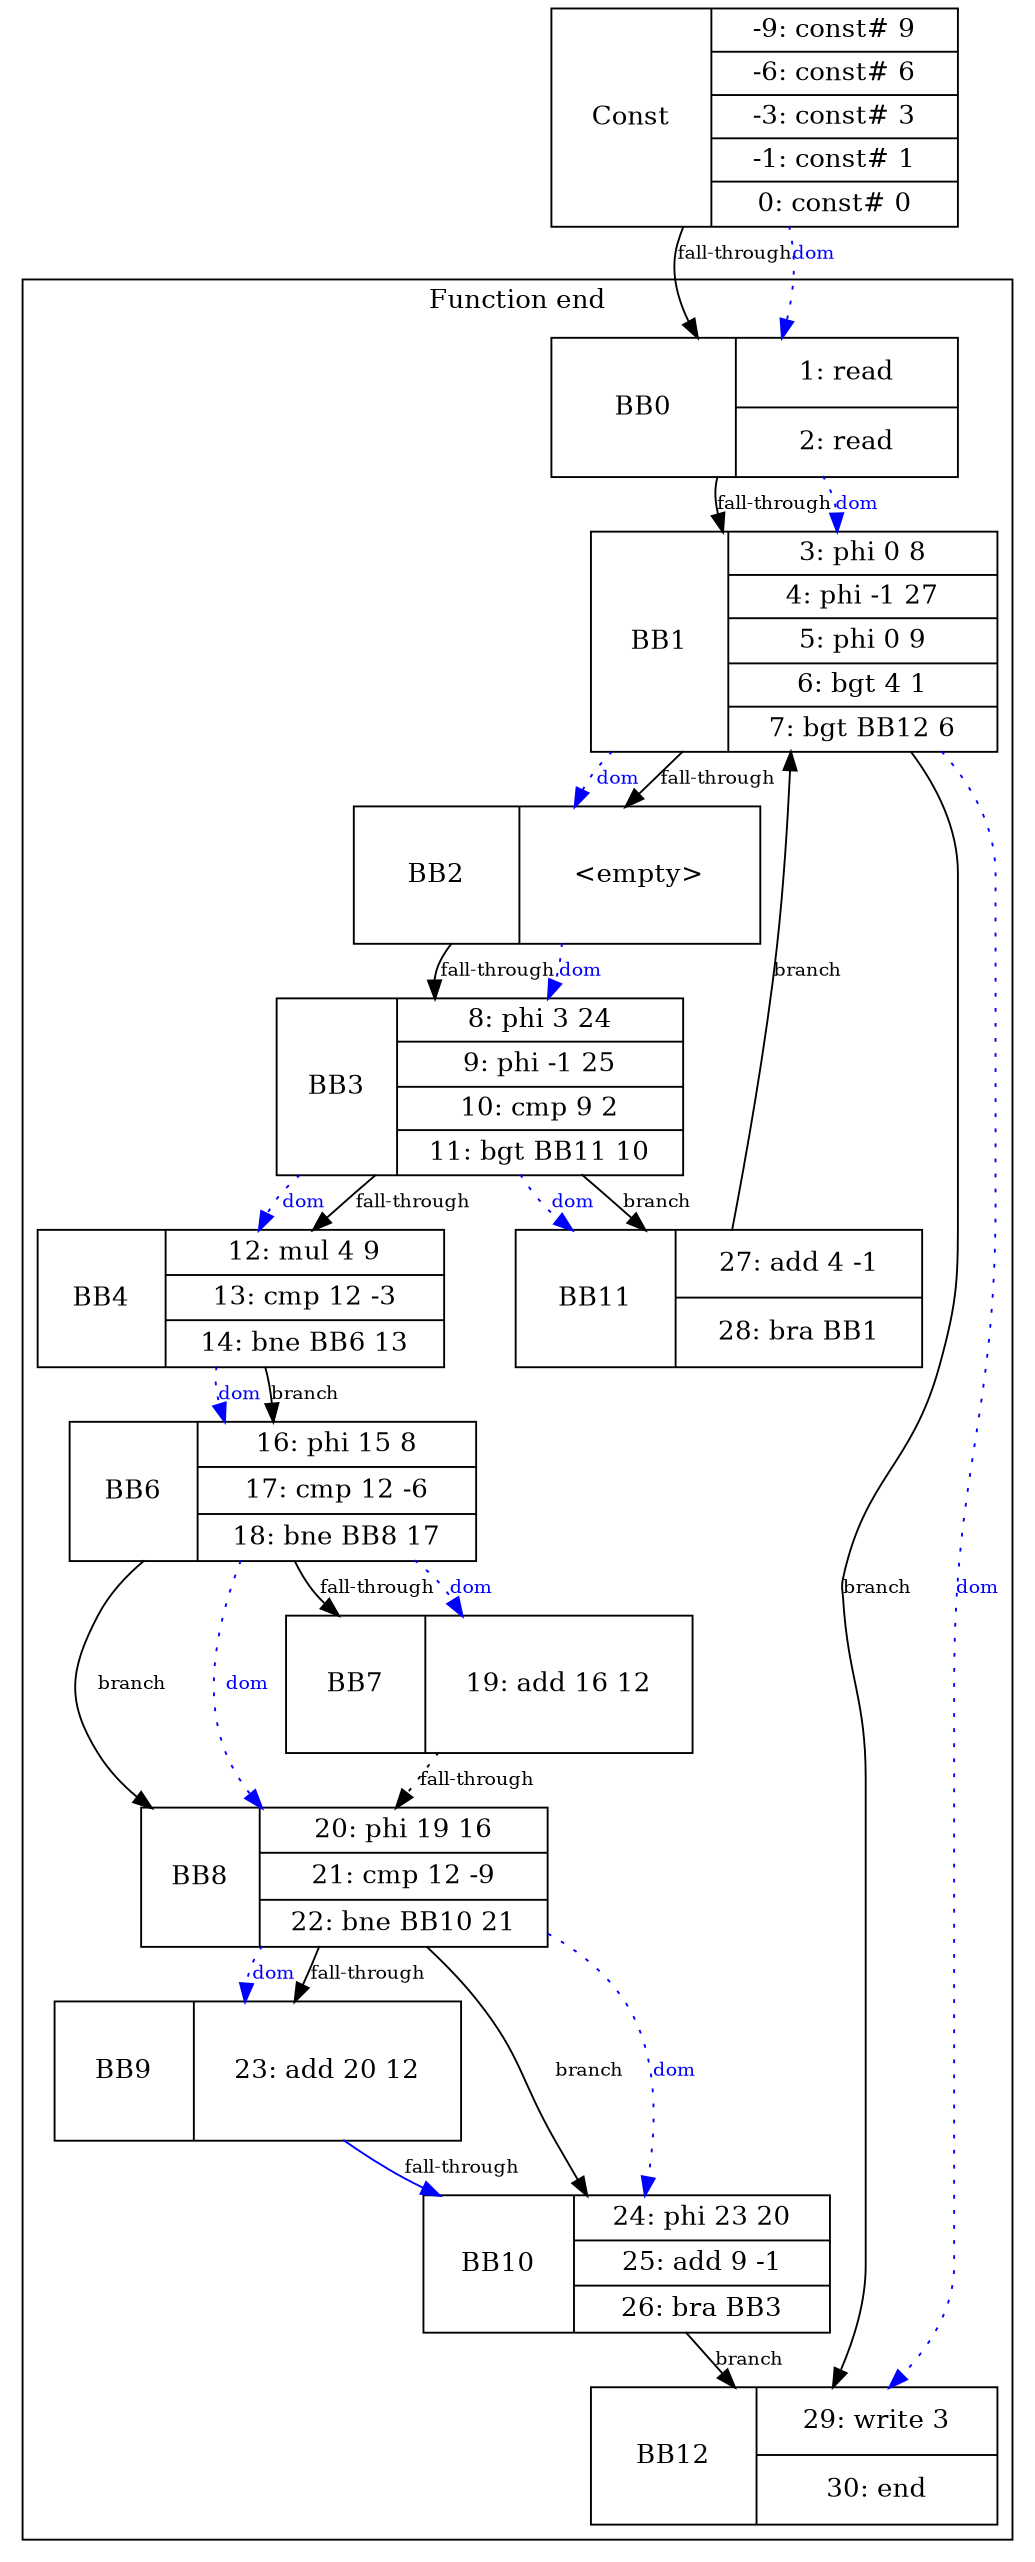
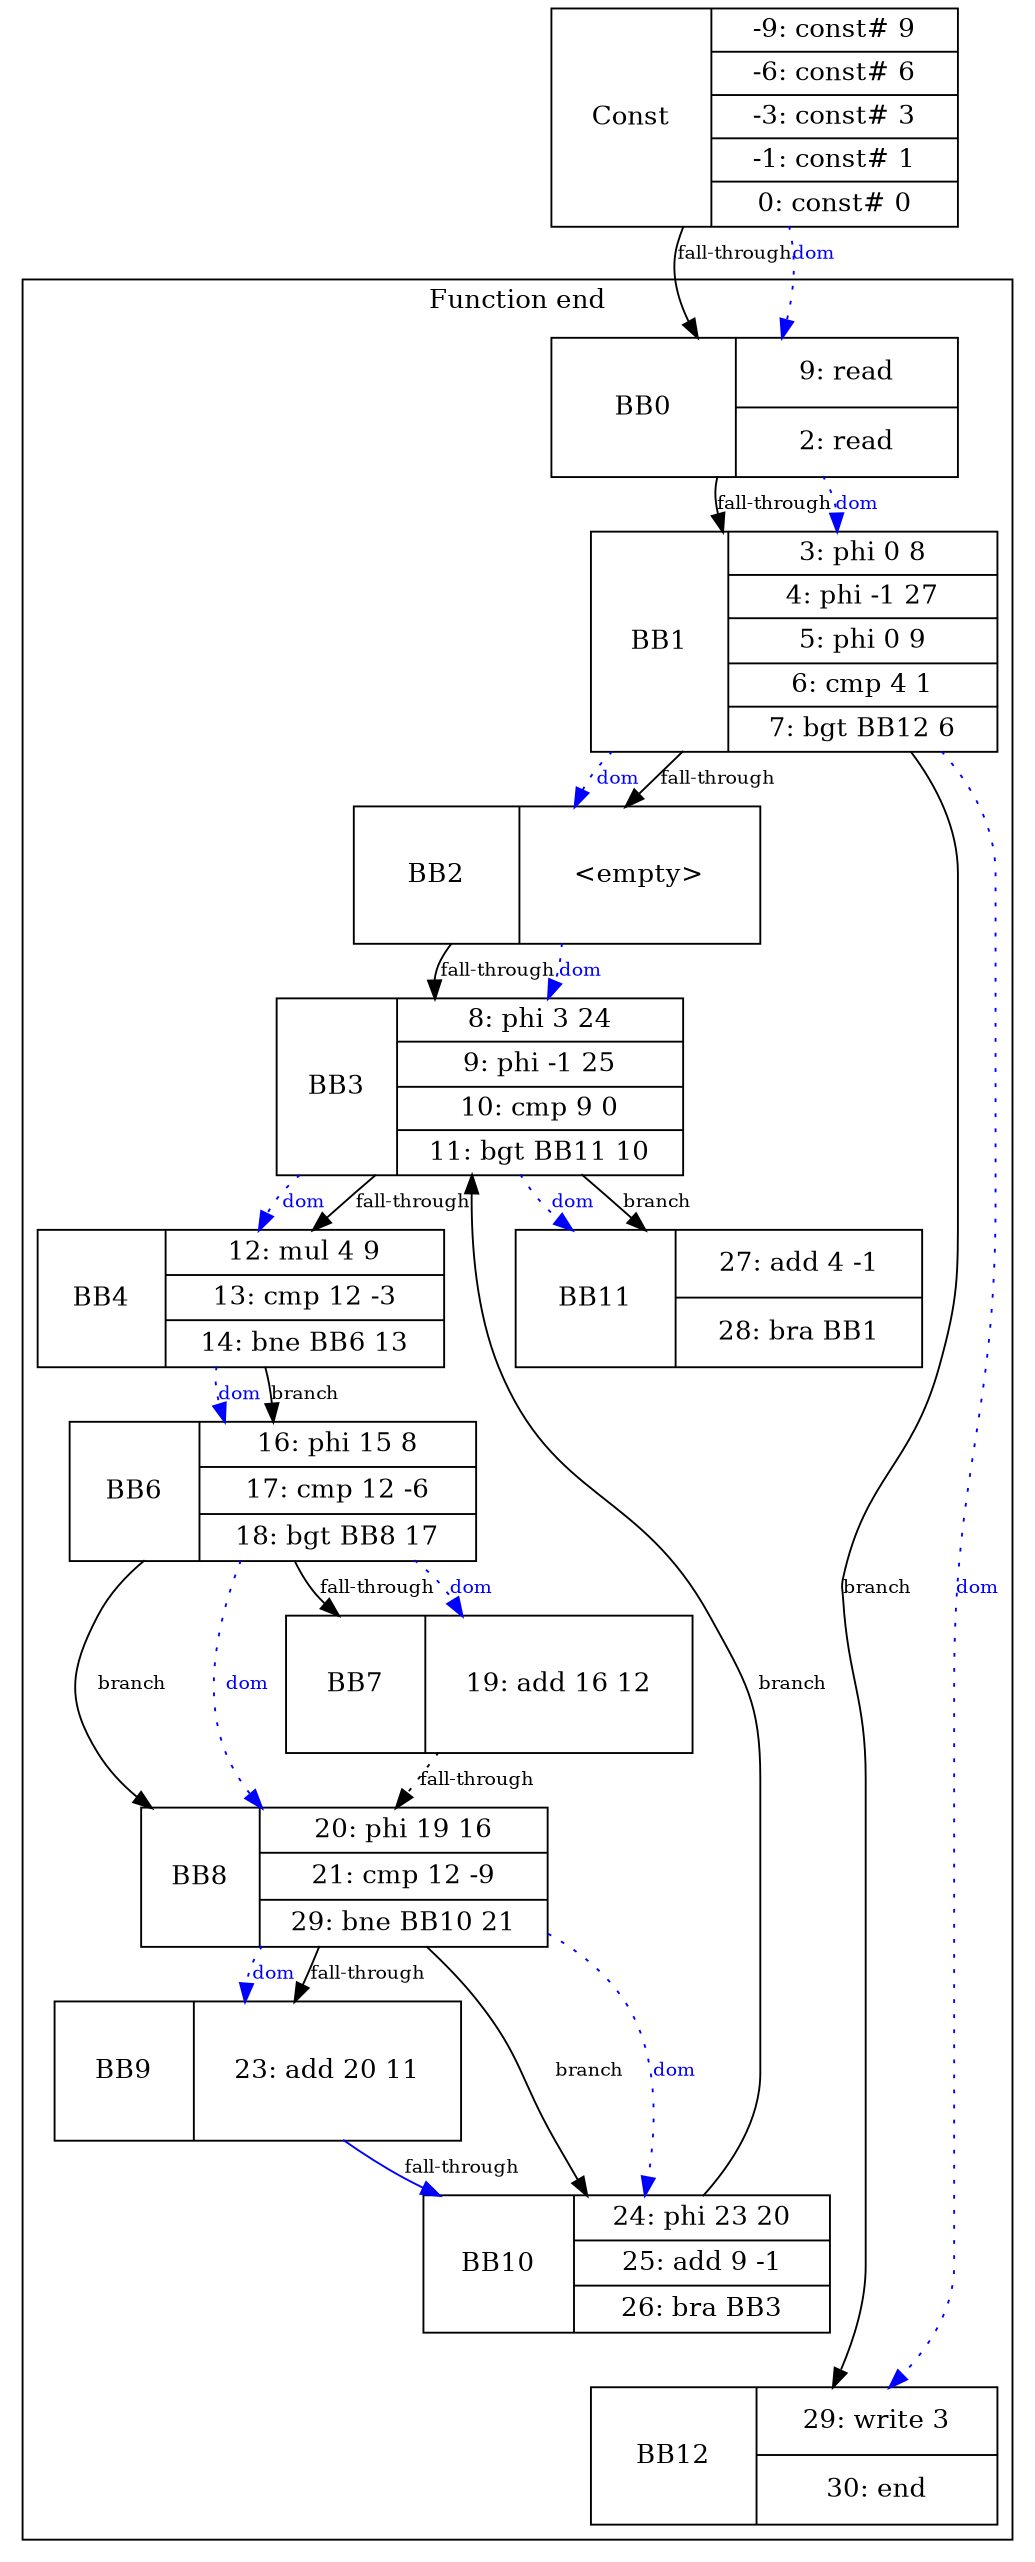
node "BB0": text "1: read" -> "9: read"
node "BB1": text "6: bgt 4 1" -> "6: cmp 4 1"
edge "BB11" -> "BB1": removed, label "branch"
node "BB3": text "10: cmp 9 2" -> "10: cmp 9 0"
node "BB6": text "18: bne BB8 17" -> "18: bgt BB8 17"
node "BB8": text "22: bne BB10 21" -> "29: bne BB10 21"
node "BB9": text "23: add 20 12" -> "23: add 20 11"
edge "BB10" -> "BB12": now "BB10" -> "BB3"
